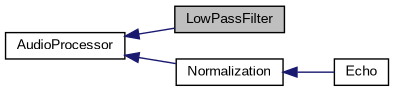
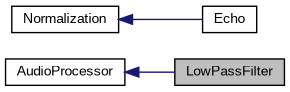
edge "Normalization" -> "AudioProcessor": removed
